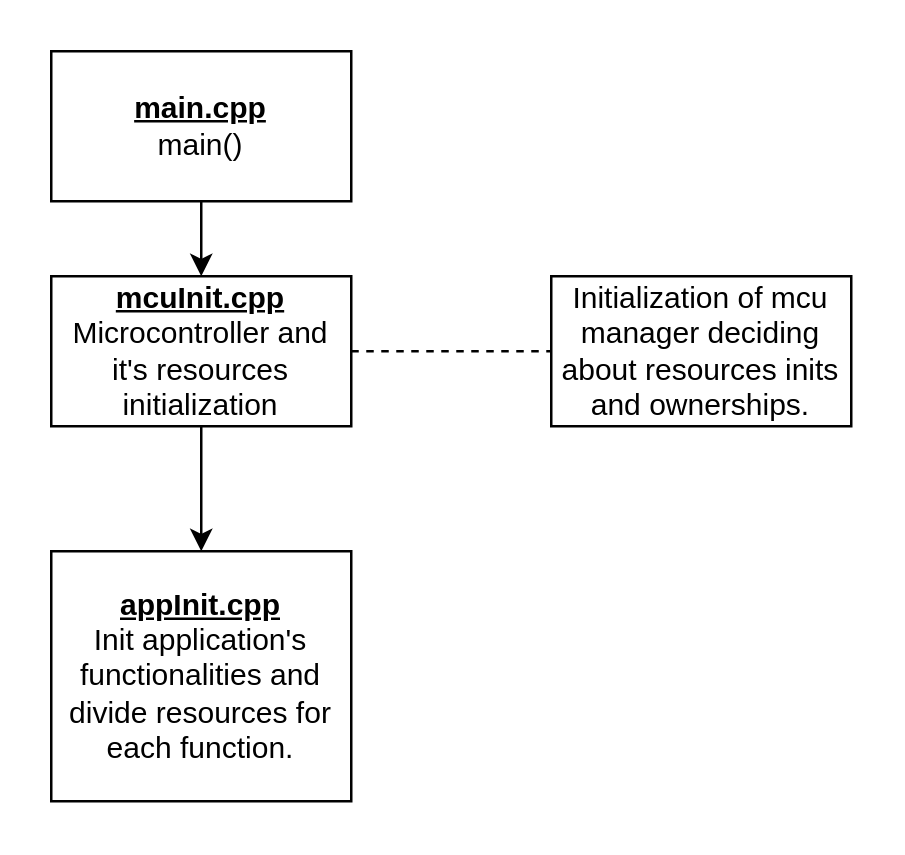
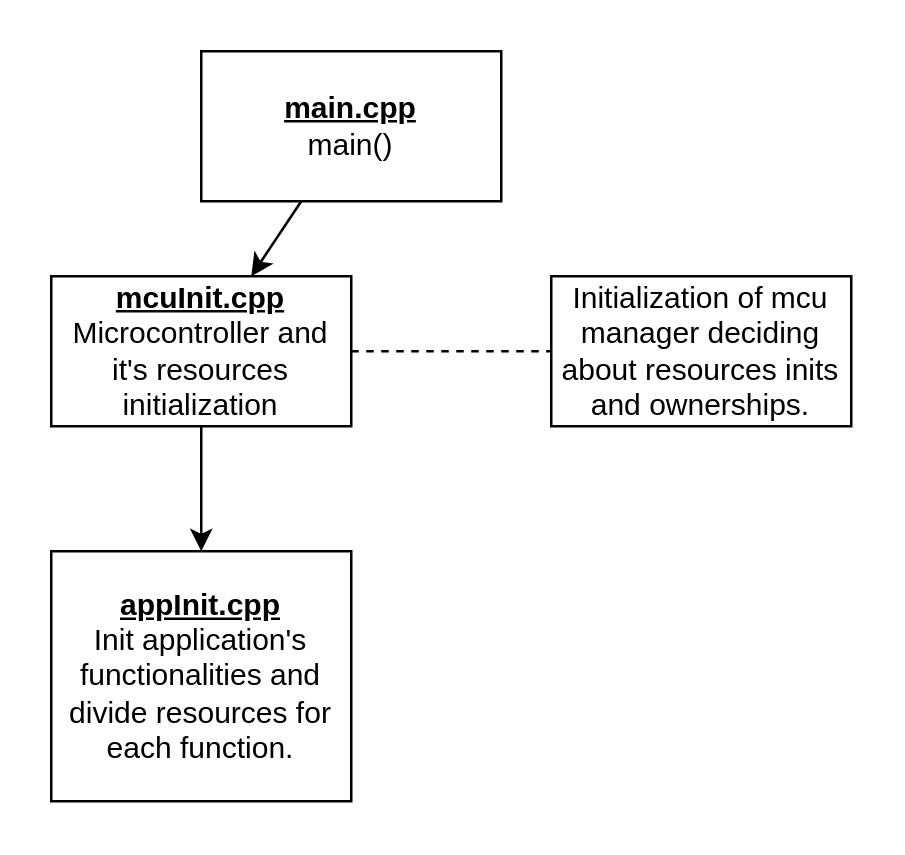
node "main.cpp main()": moved (201, 126) -> (351, 126)
